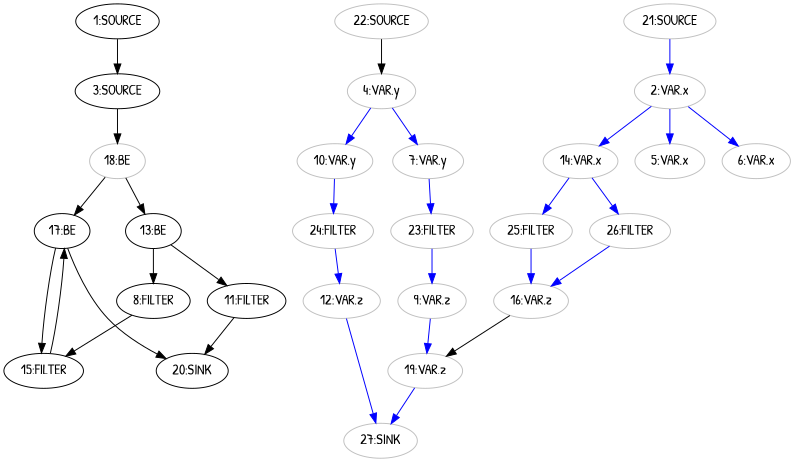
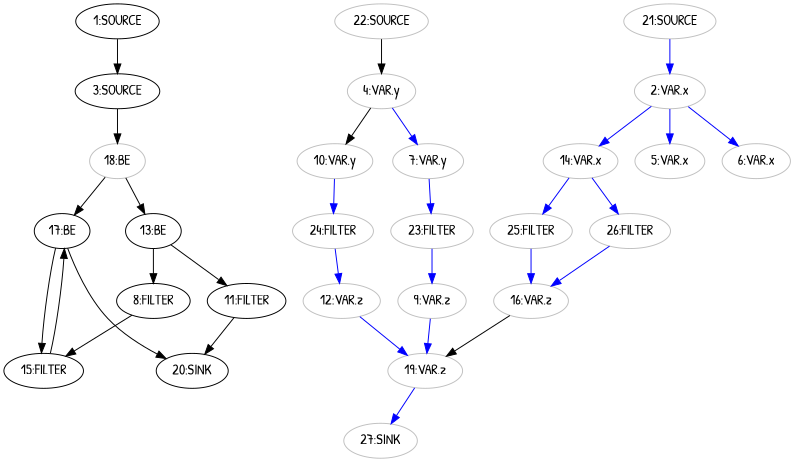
edge "4:VAR.y" -> "10:VAR.y": color blue -> black
edge "12:VAR.z" -> "27:SINK": now "12:VAR.z" -> "19:VAR.z"
